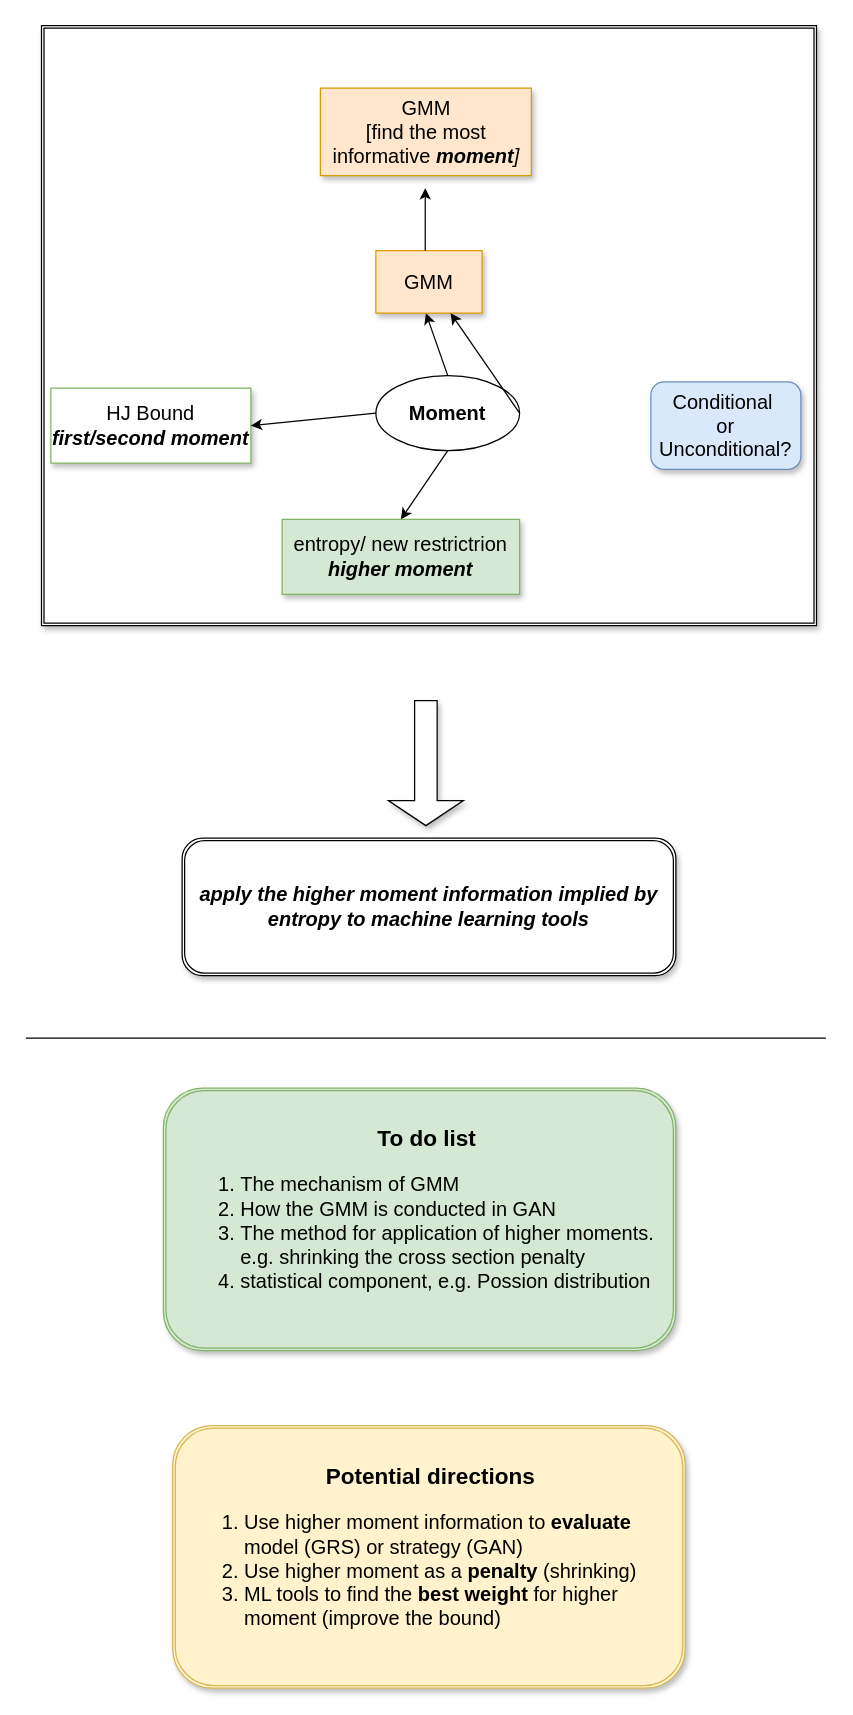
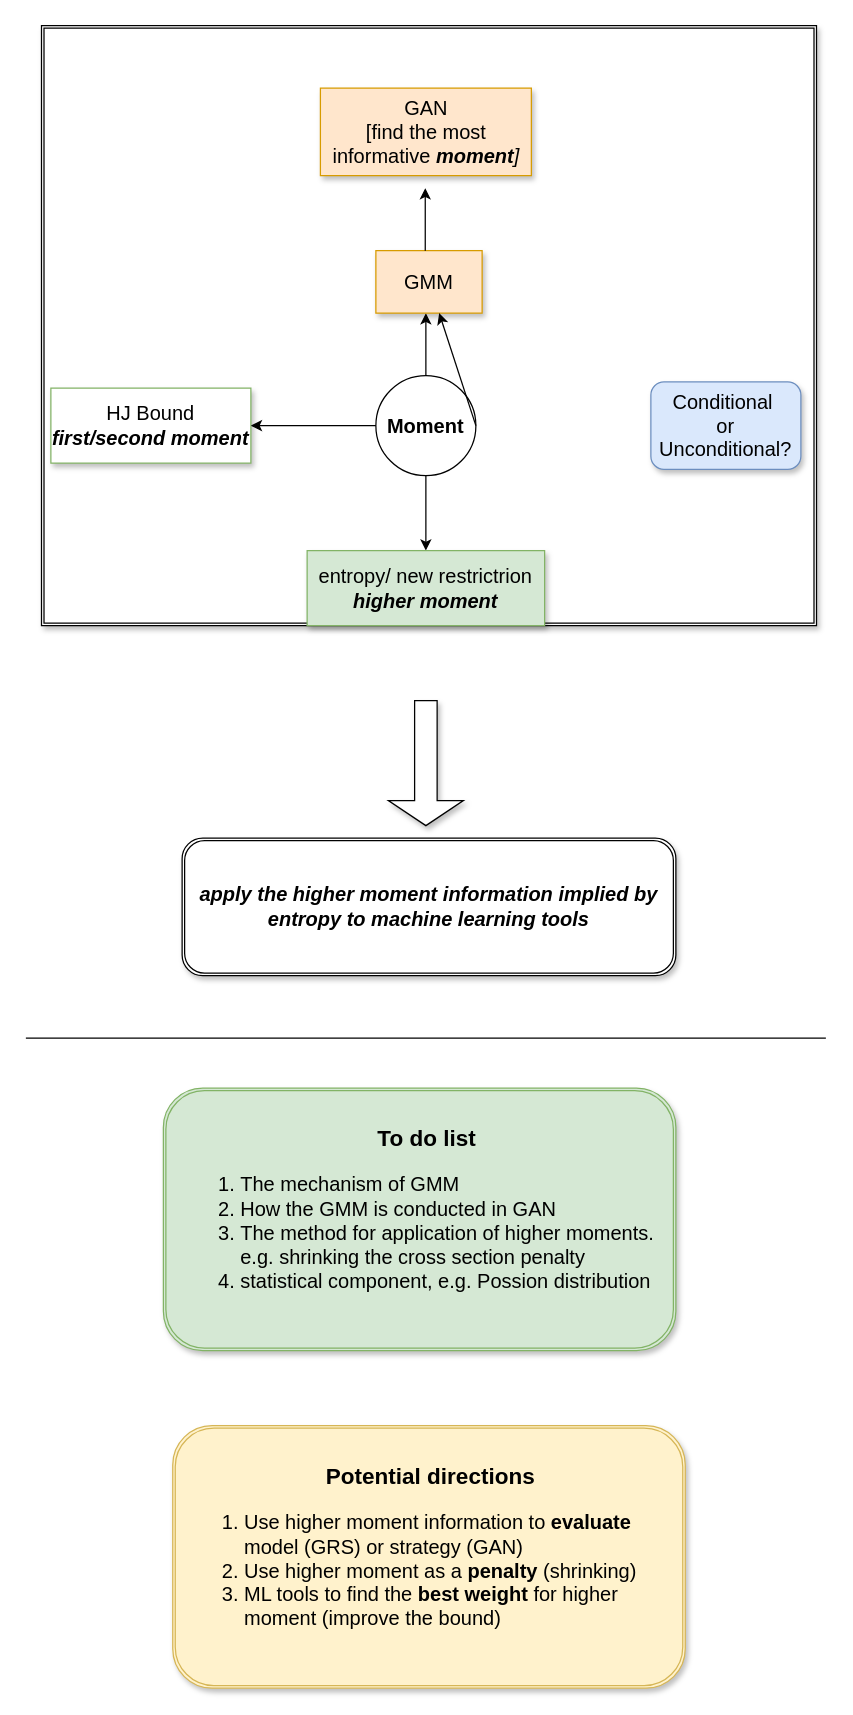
node "GMM [find the most informative moment]": label "GMM [find the most informative moment]" -> "GAN [find the most informative moment]"
node "Moment": size 144x75 -> 100x100
node "entropy/ new restrictrion higher moment": moved (401, 557) -> (426, 588)
